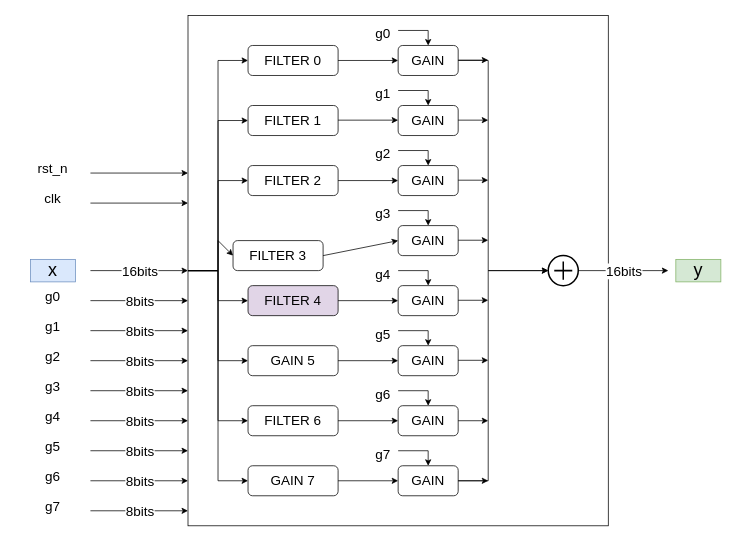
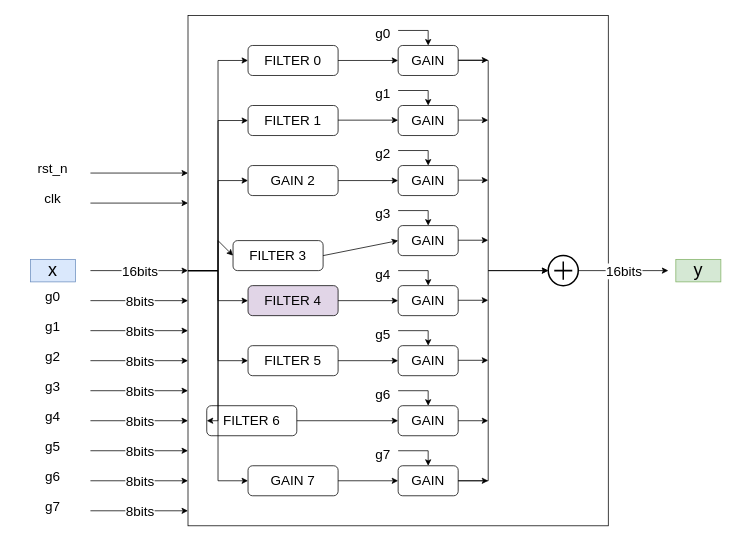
node "FILTER 2": label "FILTER 2" -> "GAIN 2"
node "GAIN 5": label "GAIN 5" -> "FILTER 5"
node "FILTER 6": moved (293, 420) -> (252, 420)
